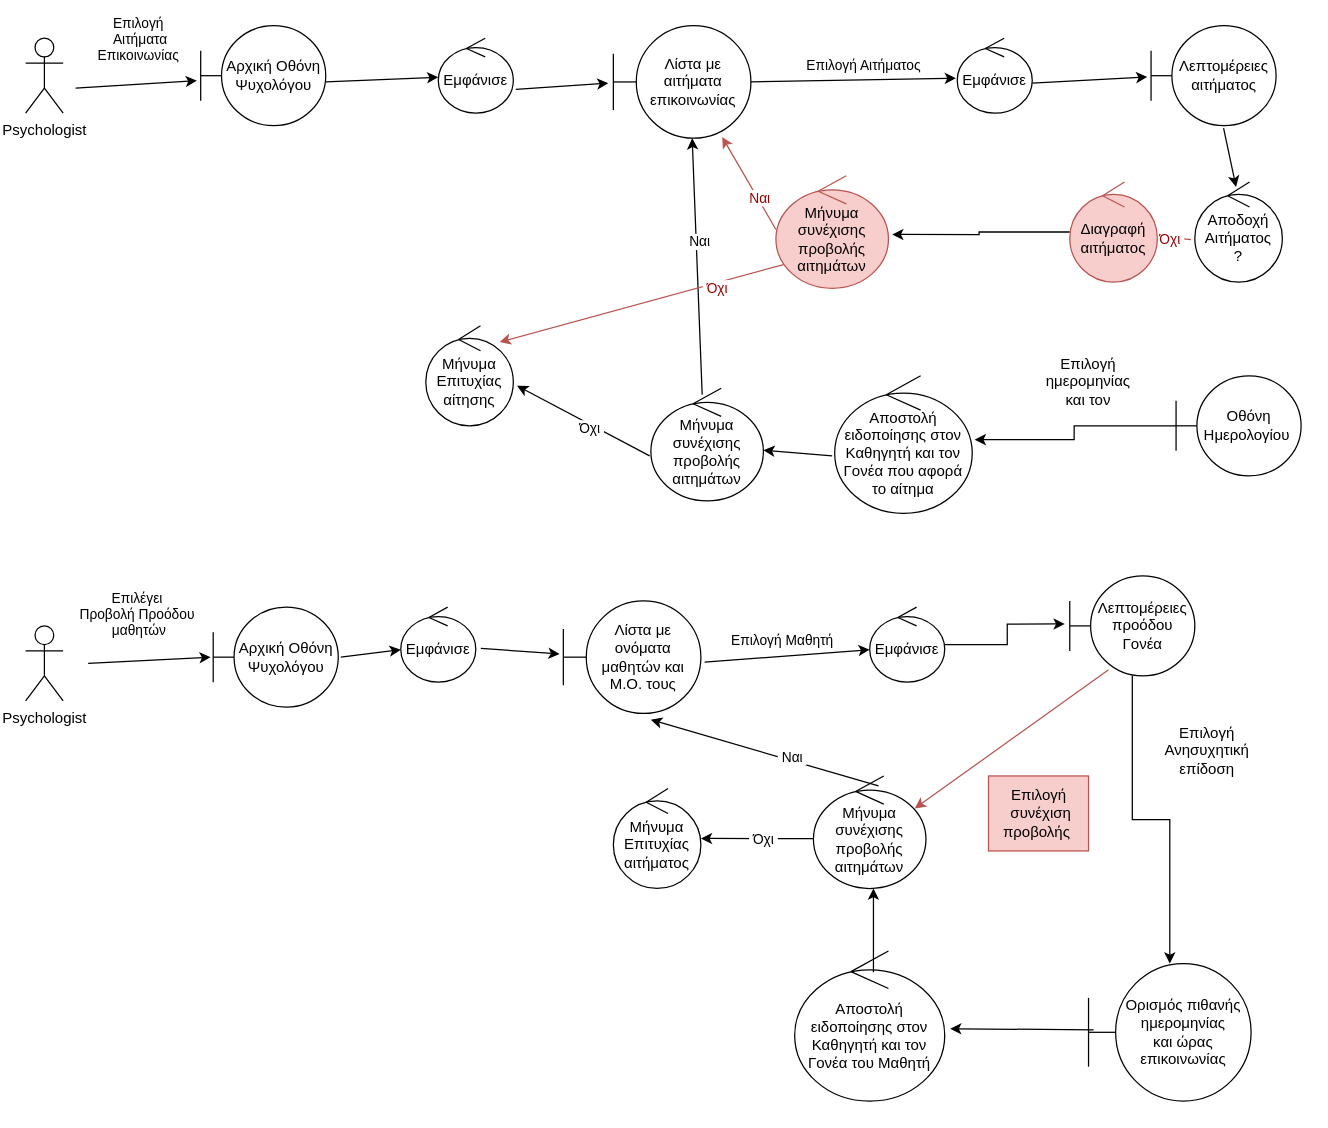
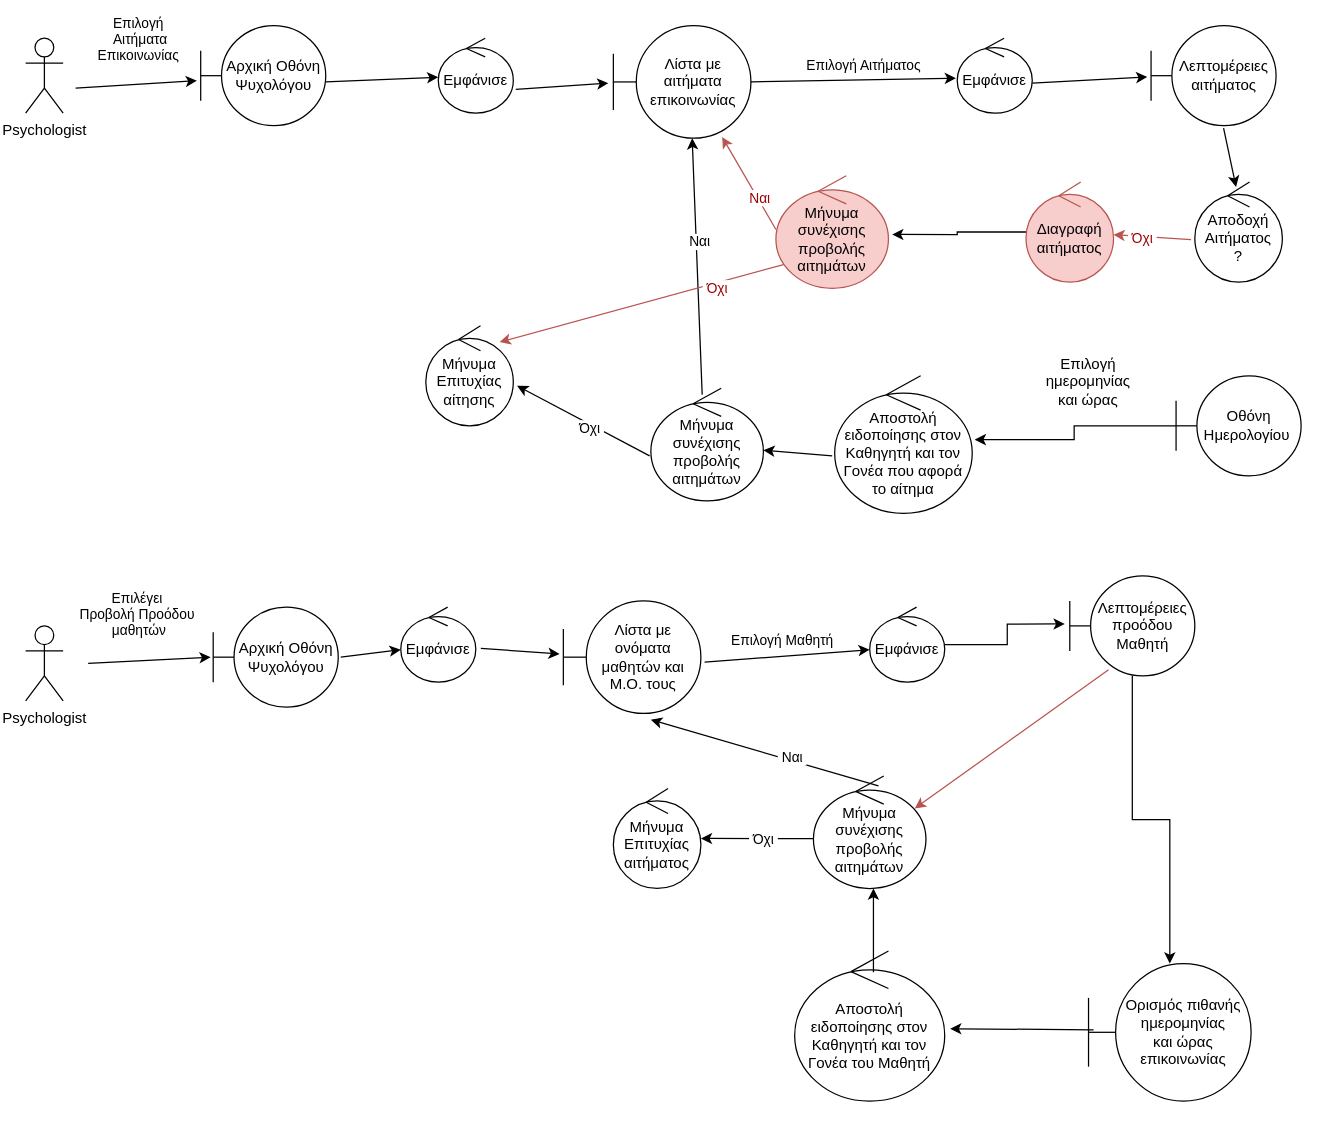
node "Διαγραφή αιτήματος": moved (1113, 232) -> (1069, 232)
node "Επιλογή ημερομηνίας και τον": label "Επιλογή ημερομηνίας και τον" -> "Επιλογή ημερομηνίας και ώρας"
node "Λεπτομέρειες προόδου Γονέα": label "Λεπτομέρειες προόδου Γονέα" -> "Λεπτομέρειες προόδου Μαθητή"
node "Επιλογή Ανησυχητική επίδοση": removed
node "Επιλογή συνέχιση προβολής": removed
